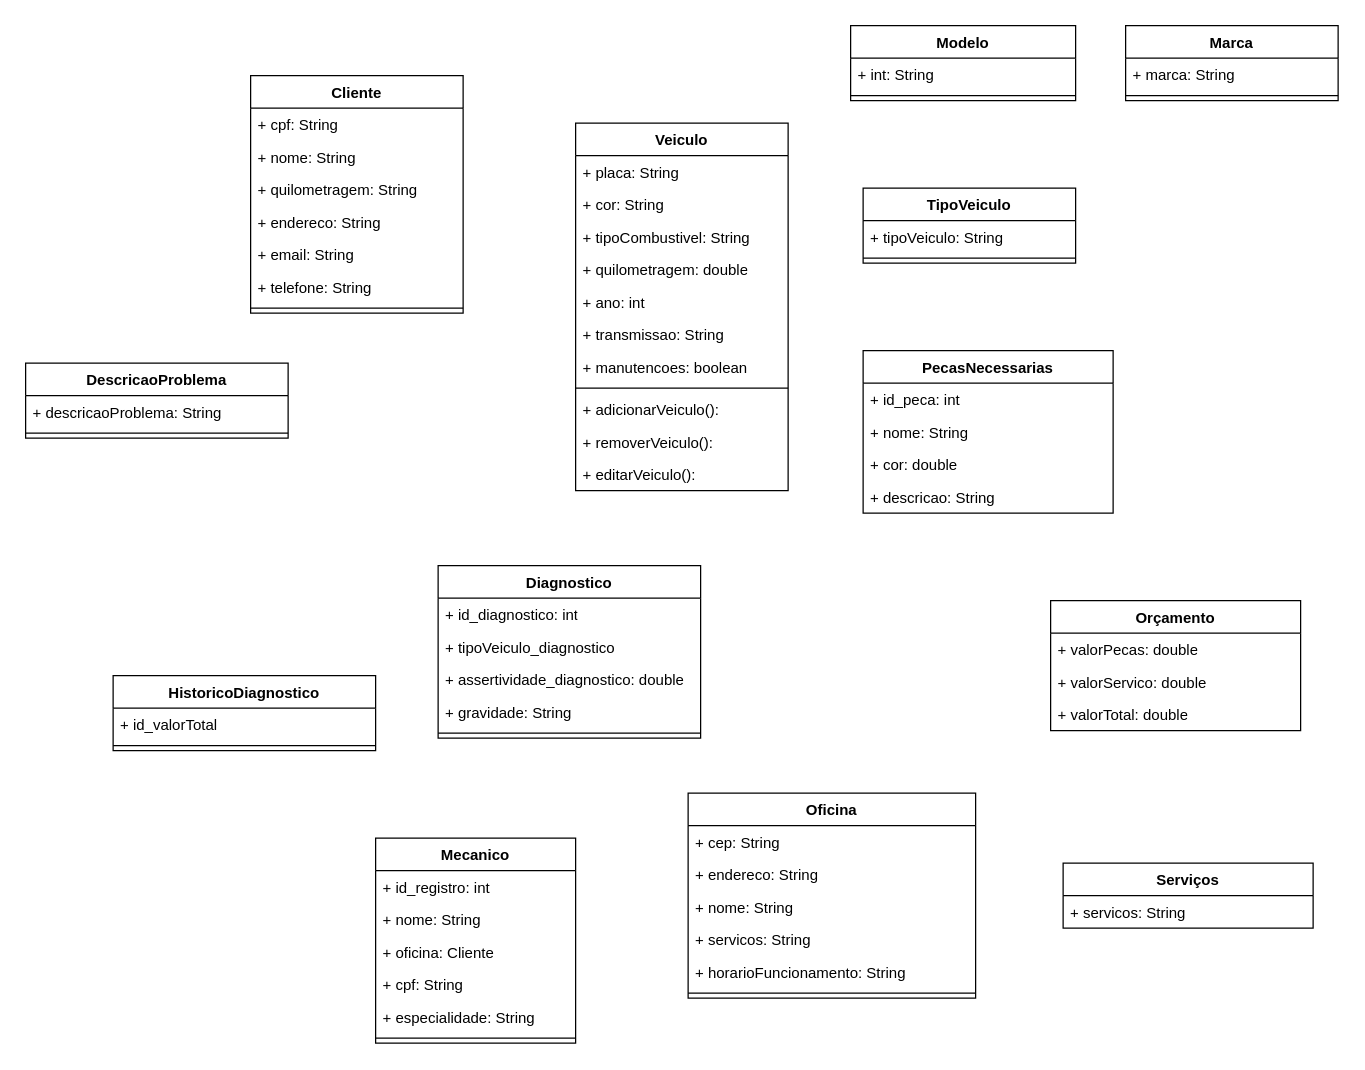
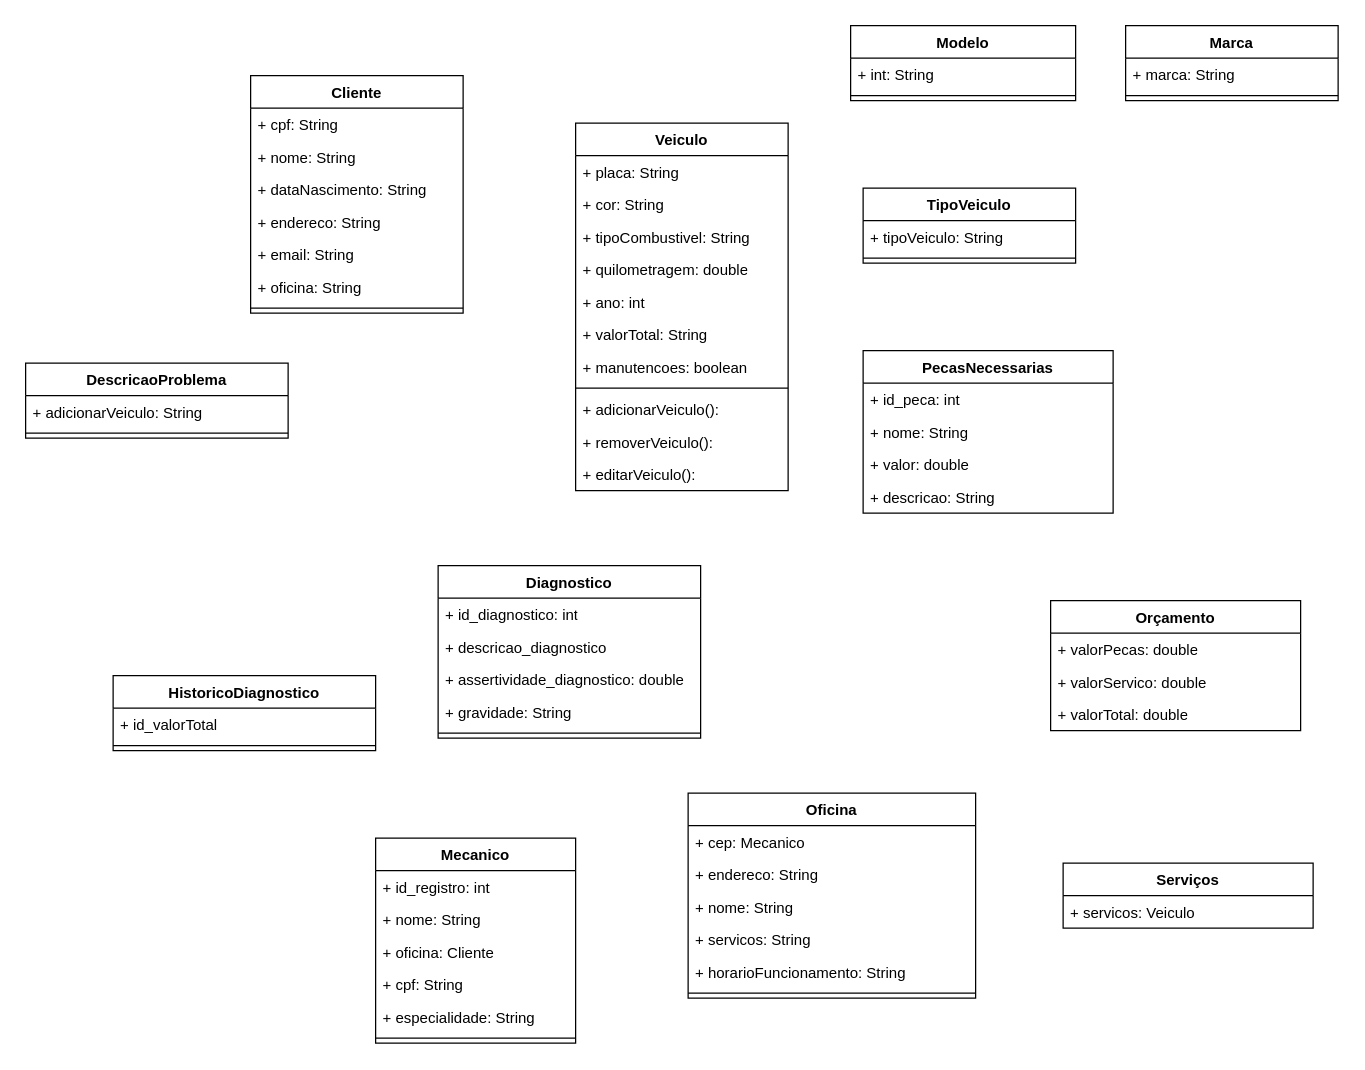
node "+ quilometragem: String": label "+ quilometragem: String" -> "+ dataNascimento: String"
node "+ telefone: String": label "+ telefone: String" -> "+ oficina: String"
node "+ transmissao: String": label "+ transmissao: String" -> "+ valorTotal: String"
node "+ descricaoProblema: String": label "+ descricaoProblema: String" -> "+ adicionarVeiculo: String"
node "+ cor: double": label "+ cor: double" -> "+ valor: double"
node "+ tipoVeiculo_diagnostico": label "+ tipoVeiculo_diagnostico" -> "+ descricao_diagnostico"
node "+ cep: String": label "+ cep: String" -> "+ cep: Mecanico"
node "+ servicos: String": label "+ servicos: String" -> "+ servicos: Veiculo"
